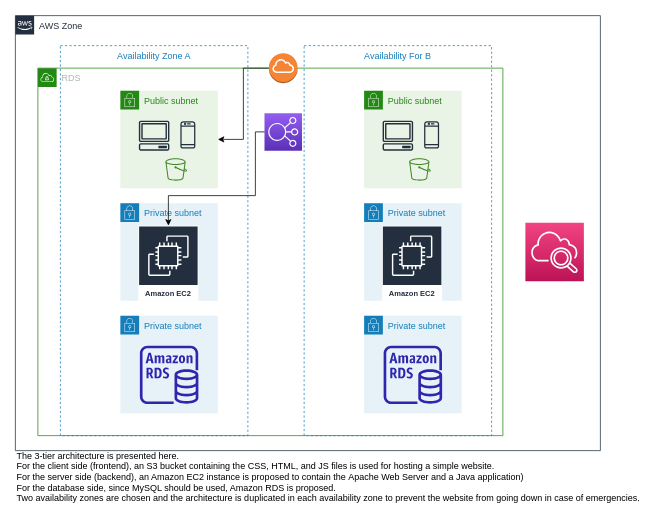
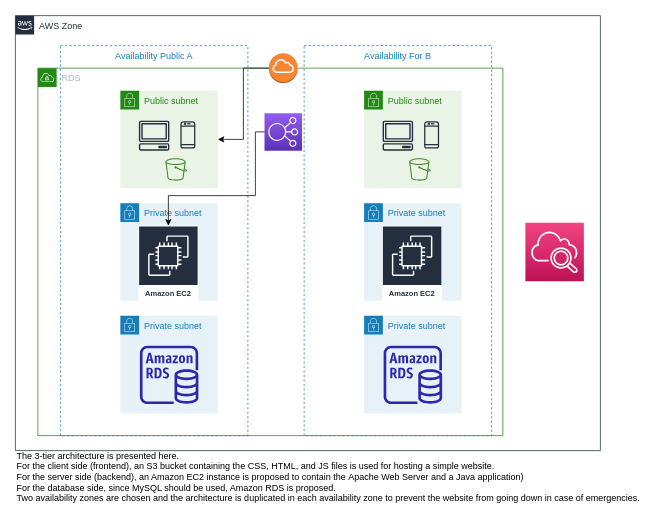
node "Availability Zone A": label "Availability Zone A" -> "Availability Public A"
